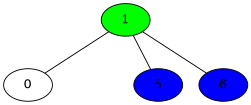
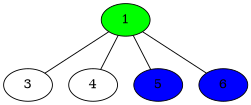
node "0": label "0" -> "3"
node "4": added
